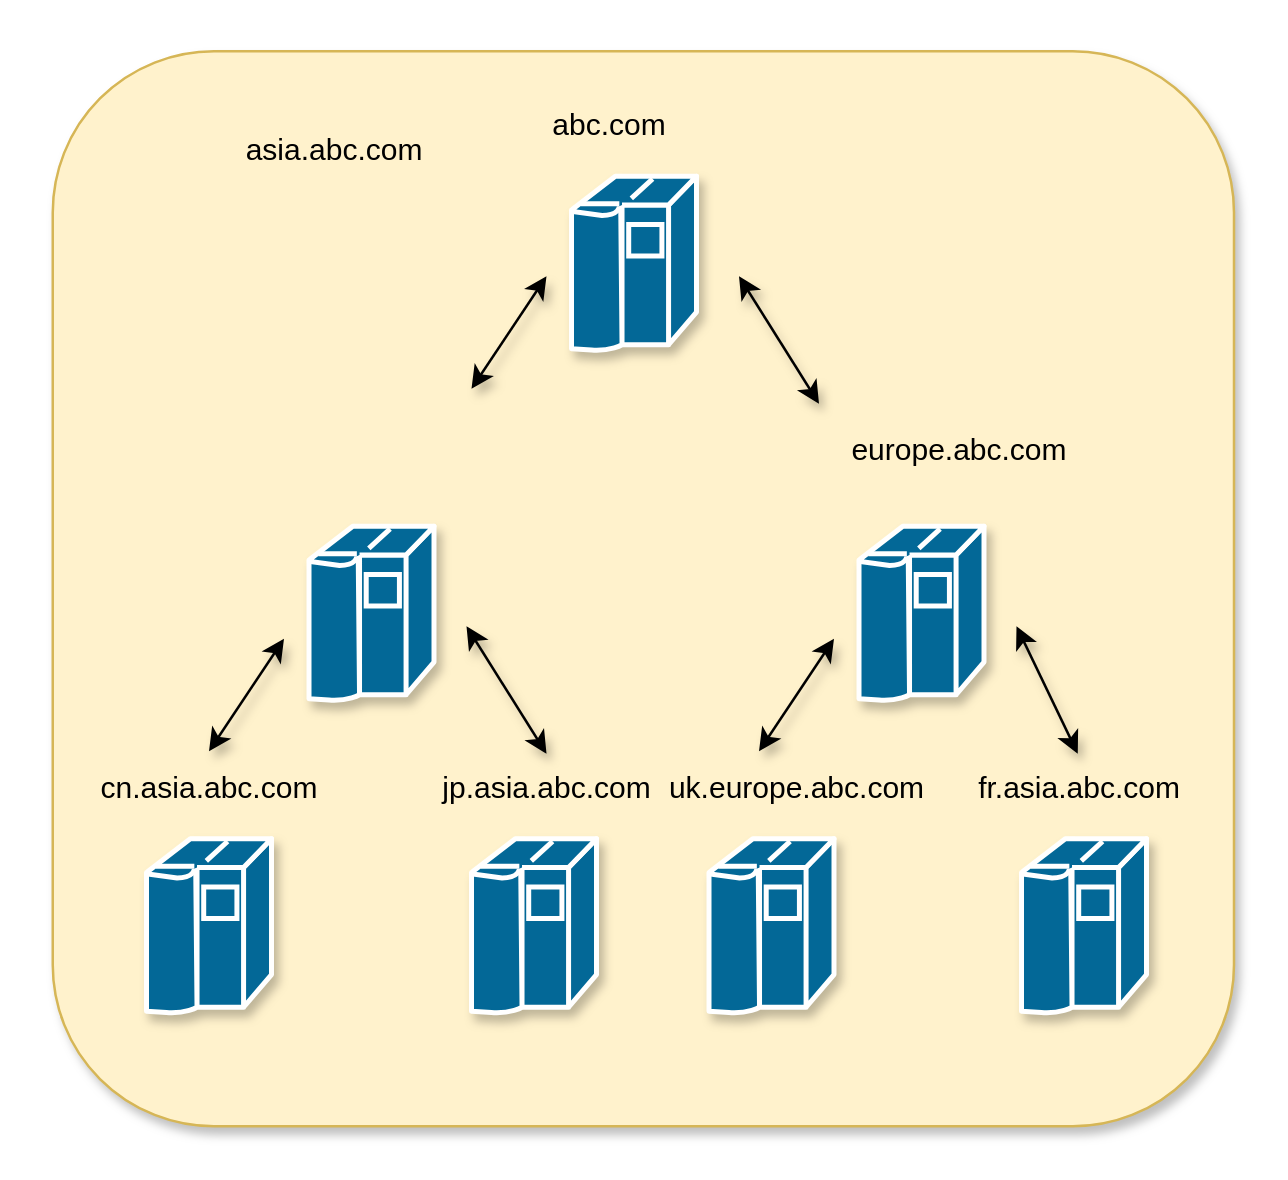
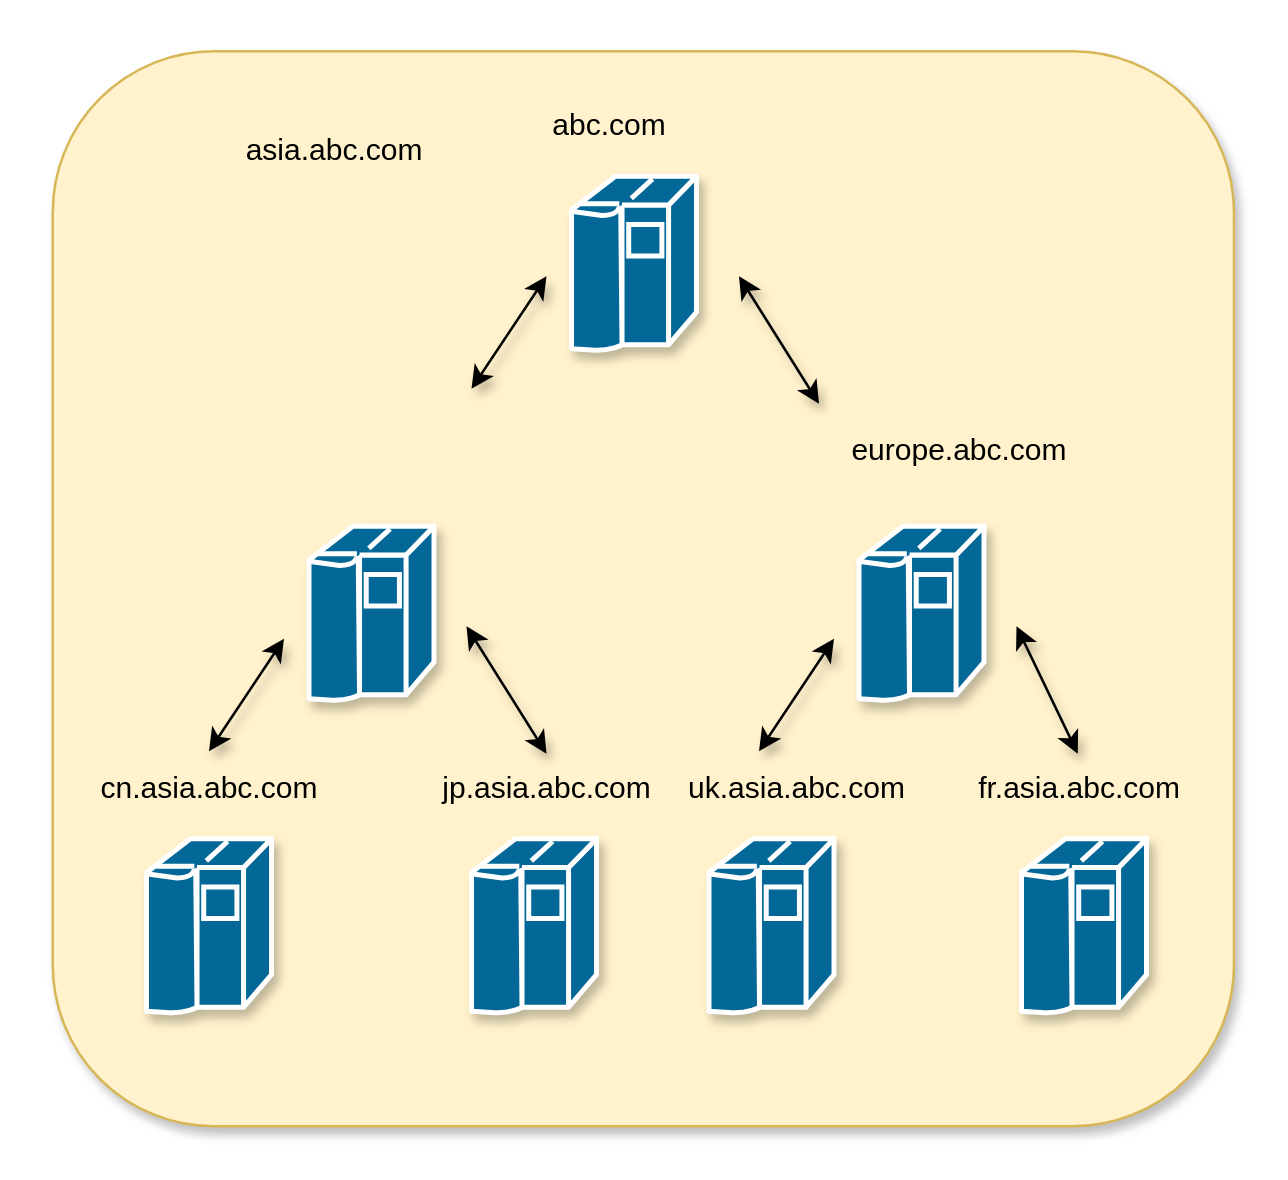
node "uk.europe.abc.com": label "uk.europe.abc.com" -> "uk.asia.abc.com"
